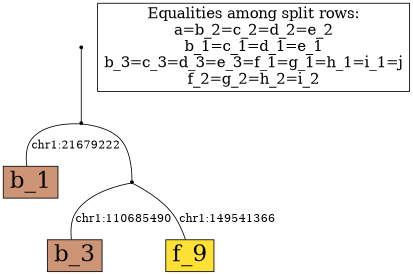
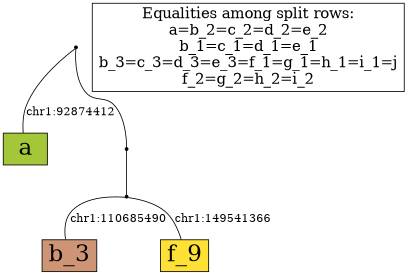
node "a": added
node "b_1": removed
